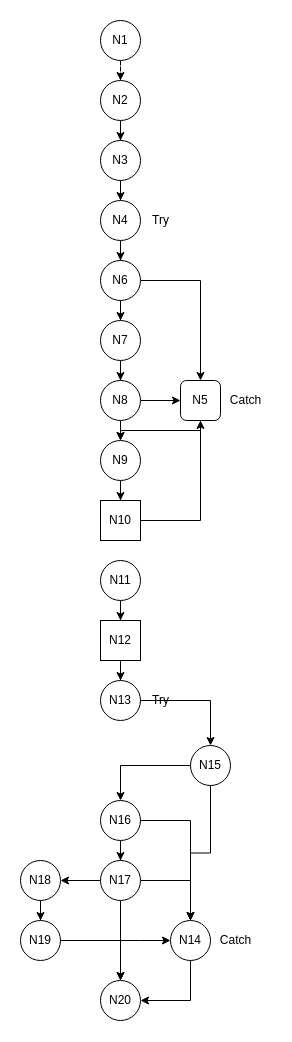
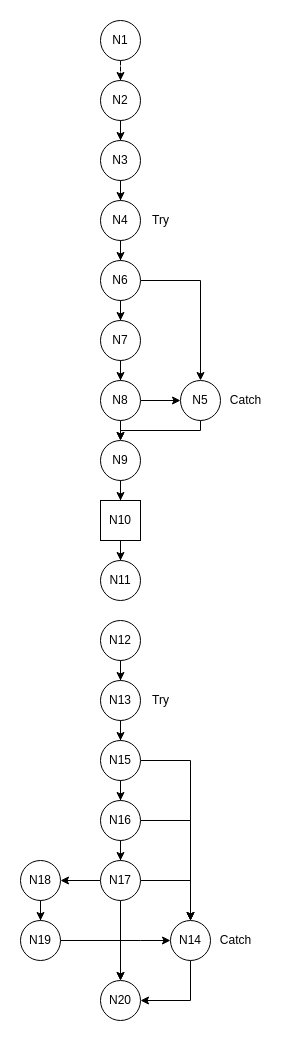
node "N5": shape rounded rectangle -> ellipse
edge "N10" -> "N5": now "N10" -> "N11"
edge "N11" -> "N12": removed
node "N12": shape rectangle -> ellipse
node "N15": moved (211, 766) -> (121, 761)
